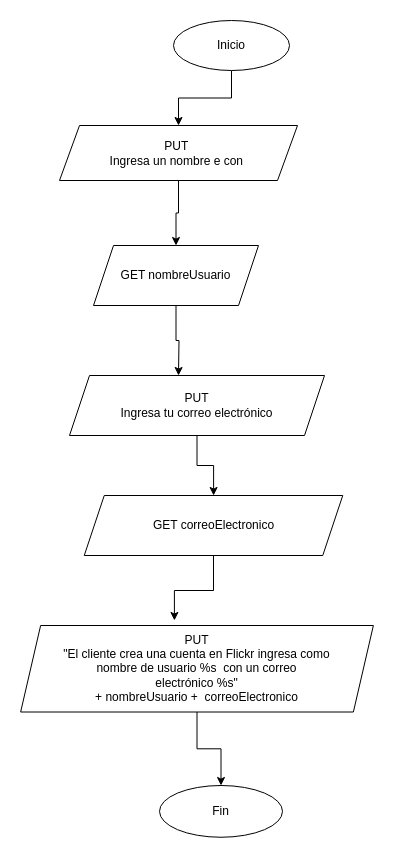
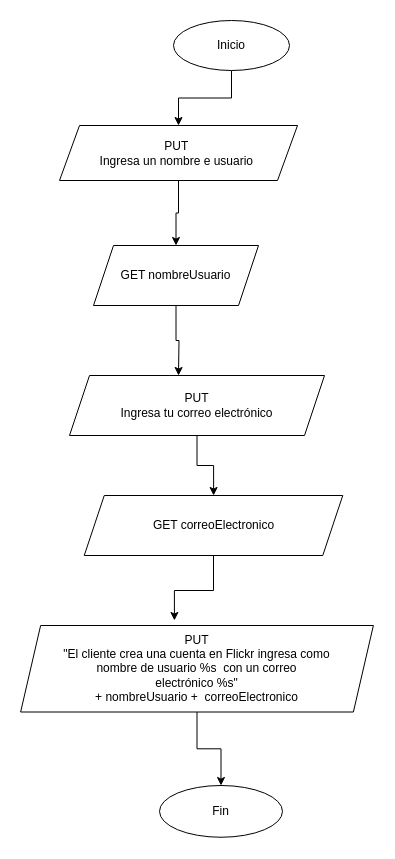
node "PUT Ingresa un nombre e con": label "PUT Ingresa un nombre e con" -> "PUT Ingresa un nombre e usuario"
